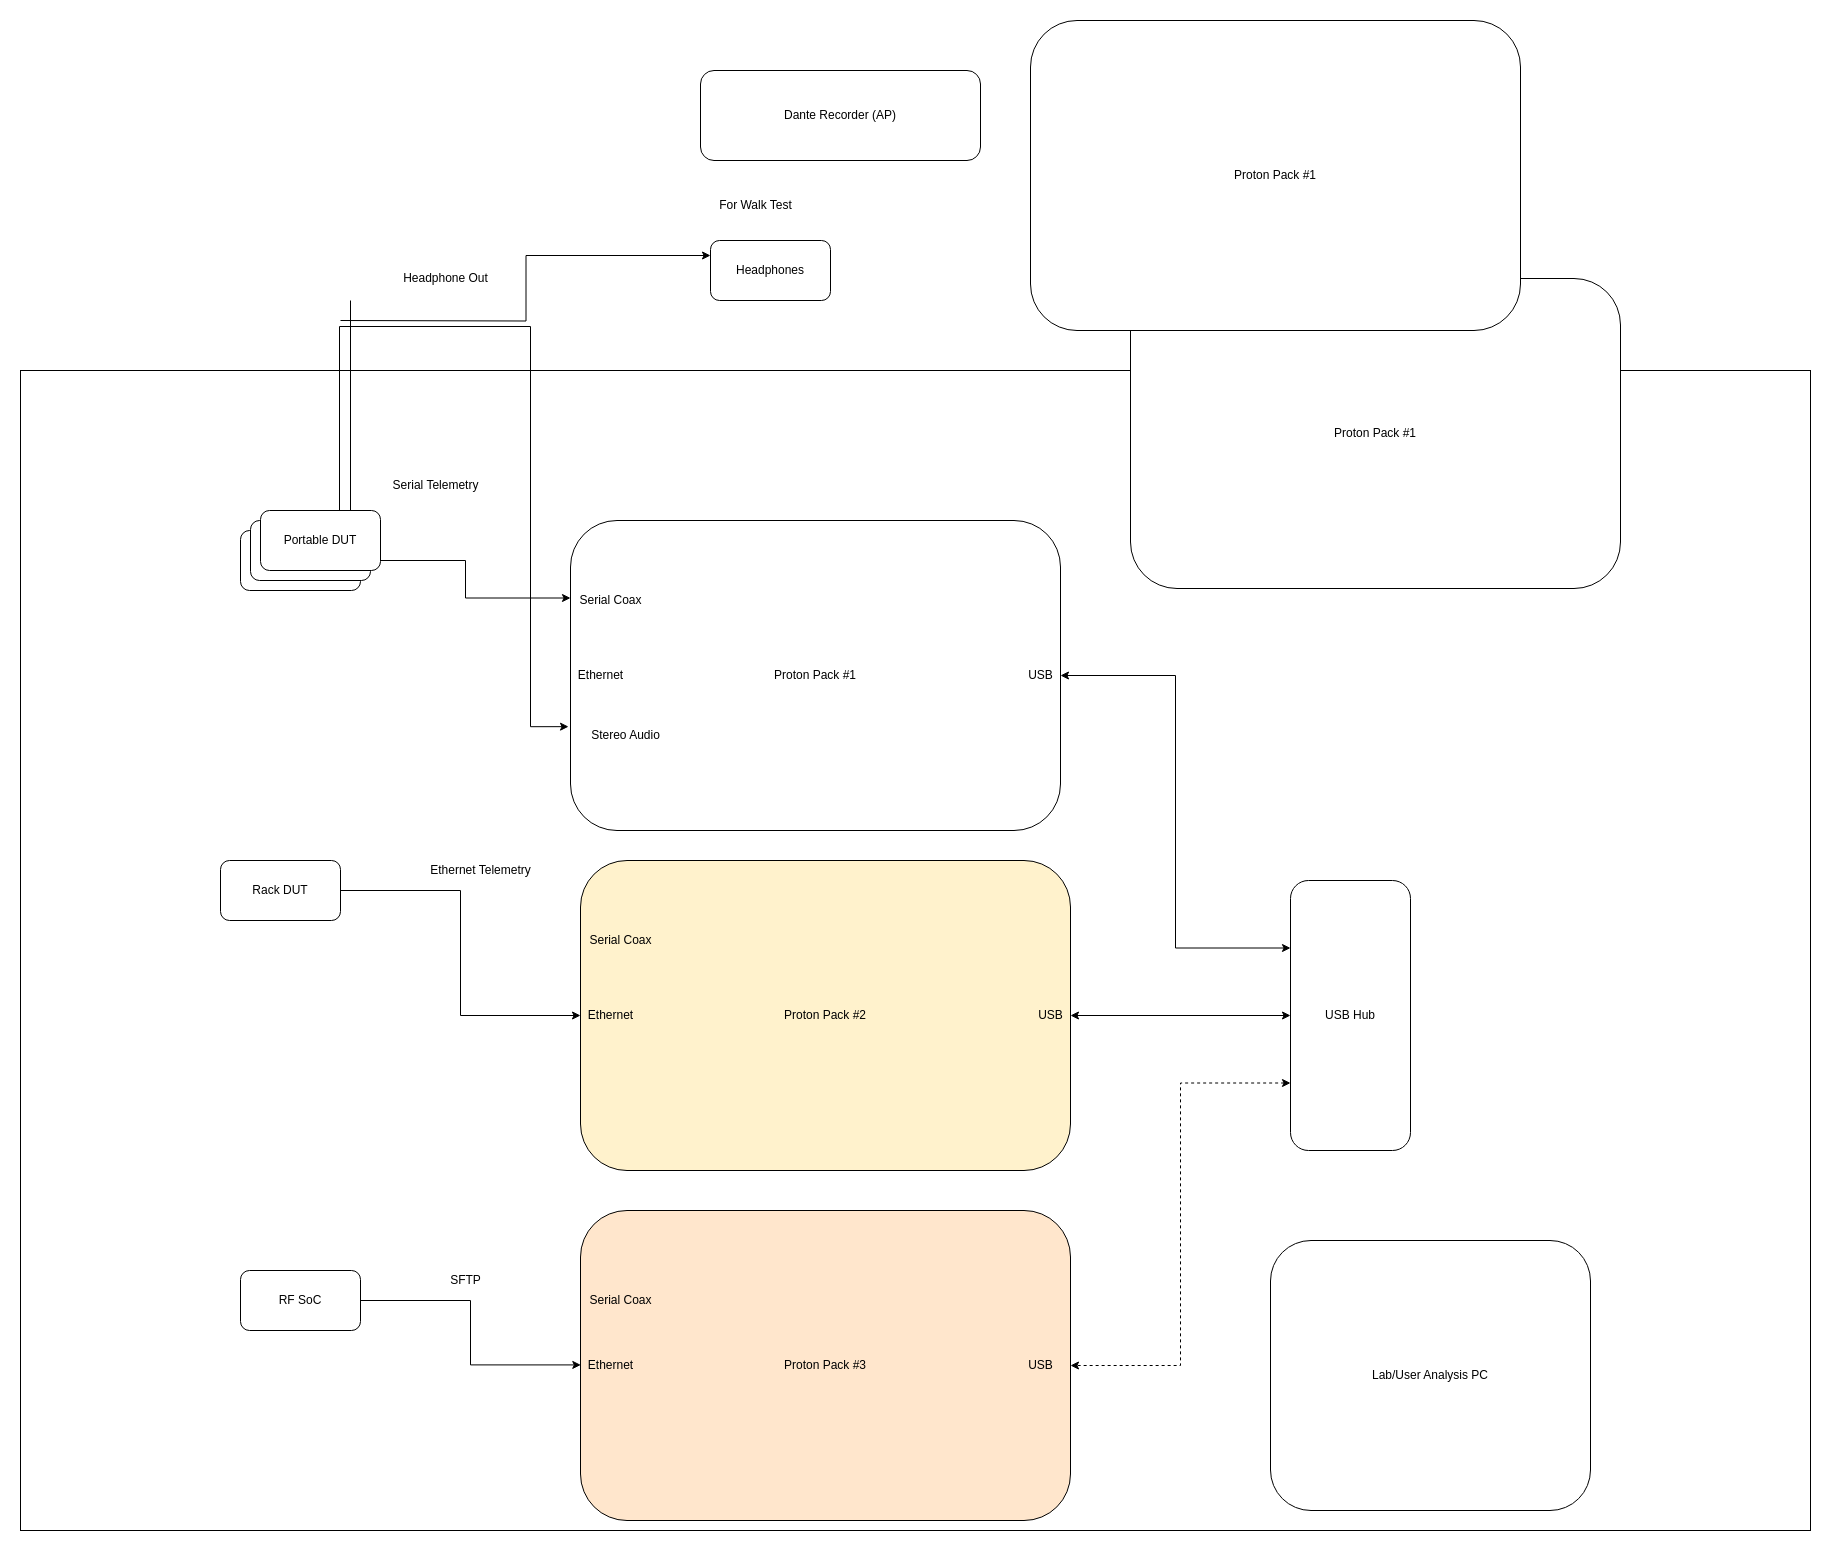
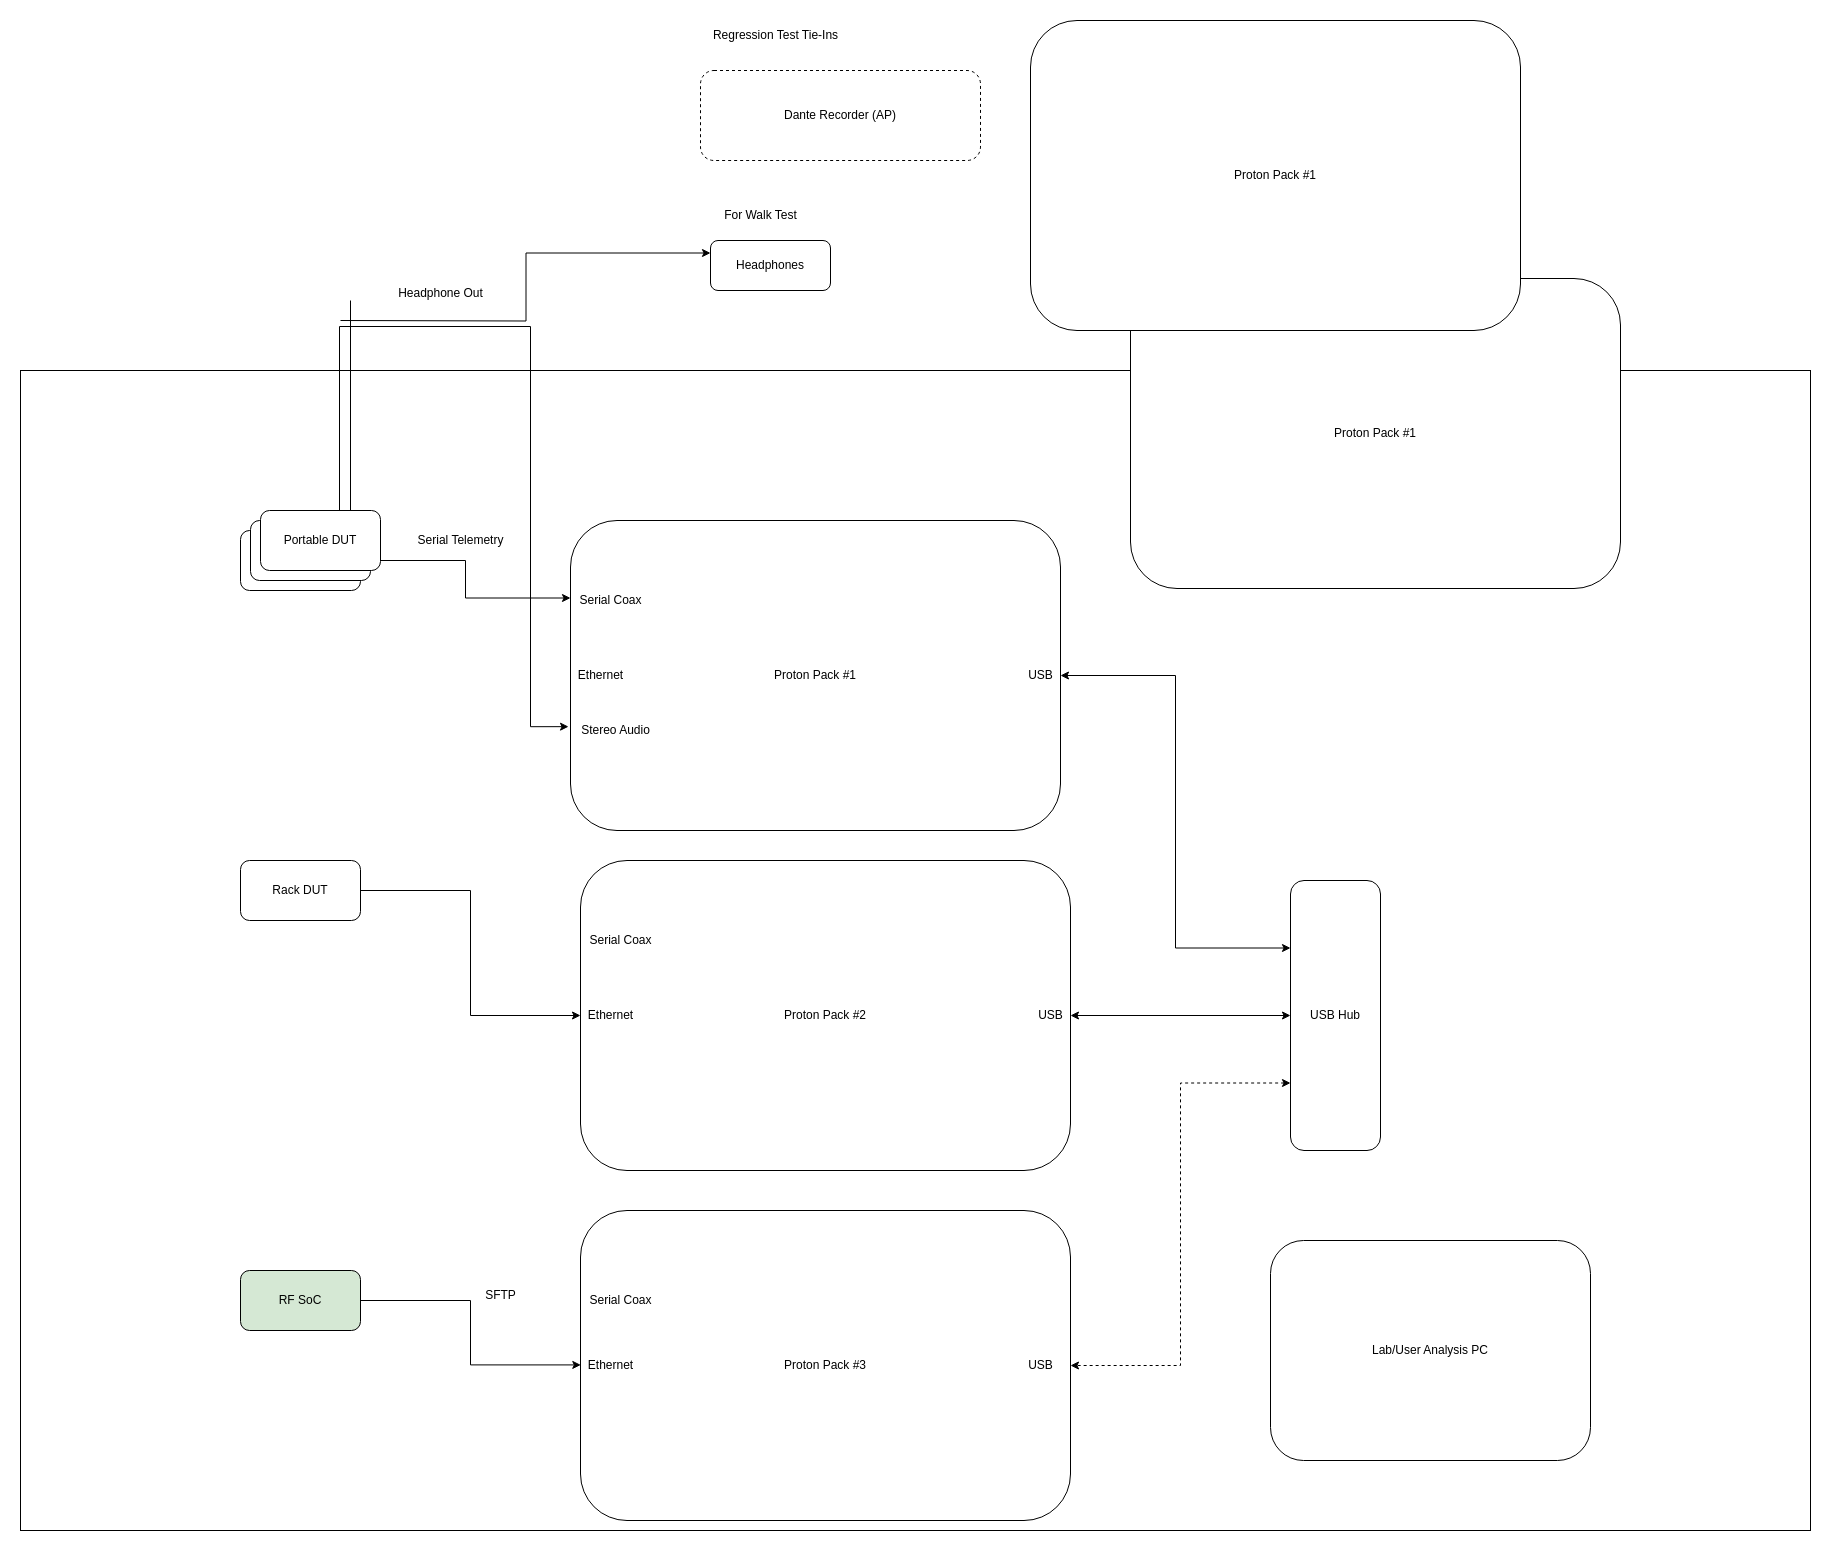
node "Regression Test Tie-Ins": added
node "Dante Recorder (AP)": style solid -> dashed
node "For Walk Test": moved (756, 206) -> (761, 216)
node "Headphones": size 120x60 -> 120x50
node "Headphone Out": moved (446, 279) -> (441, 294)
node "Serial Telemetry": moved (436, 486) -> (461, 541)
node "Stereo Audio": moved (626, 736) -> (616, 731)
node "Ethernet Telemetry": removed
node "Rack DUT": moved (281, 891) -> (301, 891)
node "Proton Pack #2": fillcolor #fff2cc -> #ffffff
node "USB Hub": size 120x270 -> 90x270
node "SFTP": moved (466, 1281) -> (501, 1296)
node "RF SoC": fillcolor #ffffff -> #d5e8d4
node "Proton Pack #3": fillcolor #ffe6cc -> #ffffff
node "Lab/User Analysis PC": size 320x270 -> 320x220
